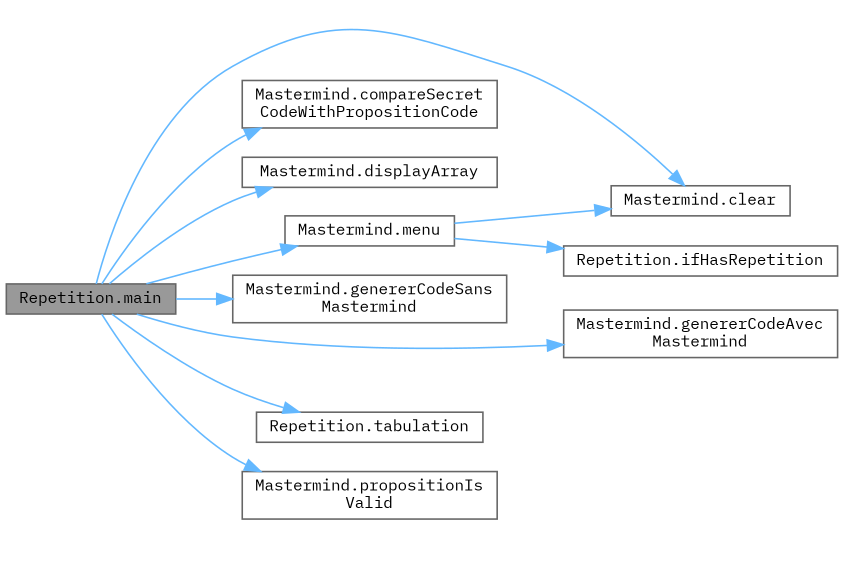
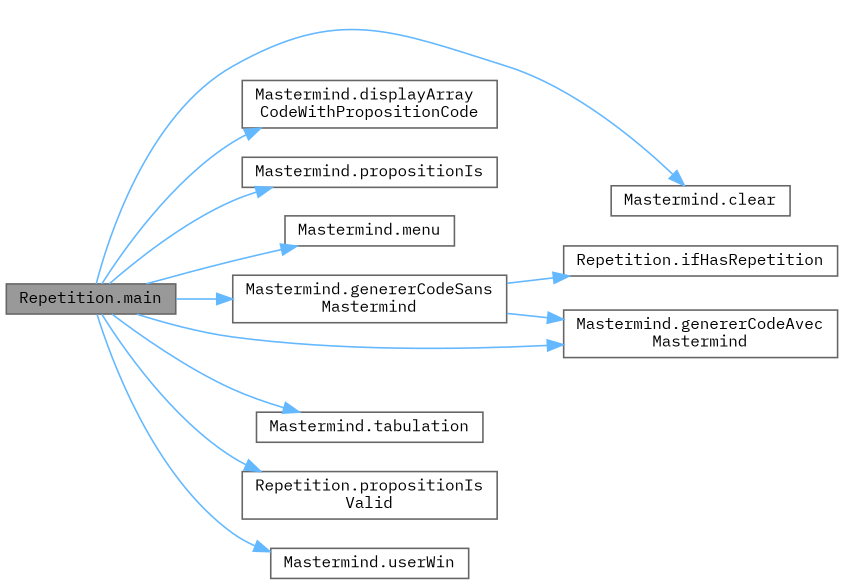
node "Mastermind.compareSecret CodeWithPropositionCode": label "Mastermind.compareSecret CodeWithPropositionCode" -> "Mastermind.displayArray CodeWithPropositionCode"
node "Mastermind.displayArray": label "Mastermind.displayArray" -> "Mastermind.propositionIs"
edge "Mastermind.menu" -> "Mastermind.clear": removed
edge "Mastermind.menu" -> "Repetition.ifHasRepetition": now "Mastermind.genererCodeSans Mastermind" -> "Repetition.ifHasRepetition"
edge "Mastermind.genererCodeSans Mastermind" -> "Mastermind.genererCodeAvec Mastermind": added
node "Repetition.tabulation": label "Repetition.tabulation" -> "Mastermind.tabulation"
node "Mastermind.propositionIs Valid": label "Mastermind.propositionIs Valid" -> "Repetition.propositionIs Valid"
node "Mastermind.userWin": added
